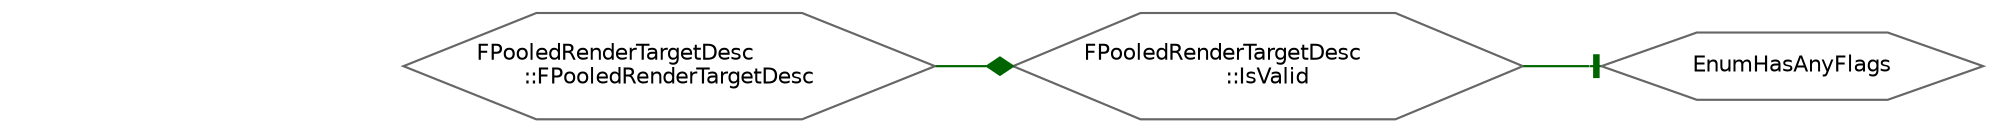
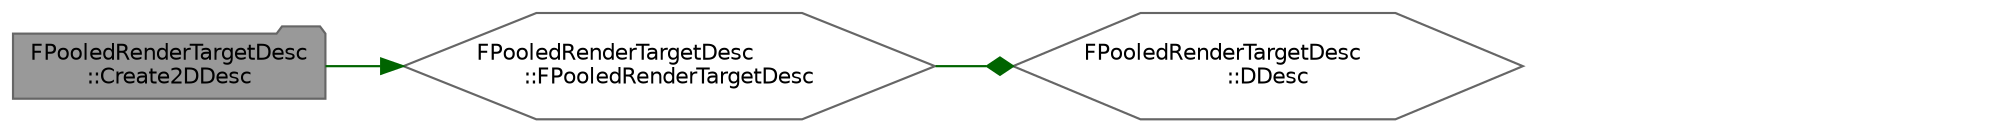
node "FPooledRenderTargetDesc ::Create2DDesc": added
node "FPooledRenderTargetDesc ::IsValid": label "FPooledRenderTargetDesc ::IsValid" -> "FPooledRenderTargetDesc ::DDesc"
node "EnumHasAnyFlags": removed
